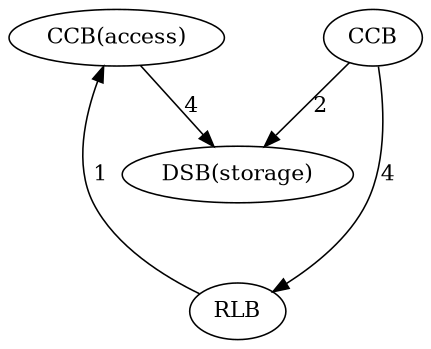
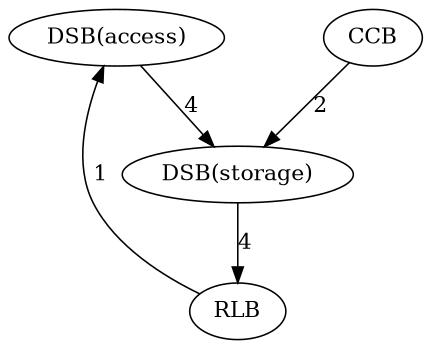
node "CCB(access)": label "CCB(access)" -> "DSB(access)"
edge "CCB" -> "RLB": now "DSB(storage)" -> "RLB"
